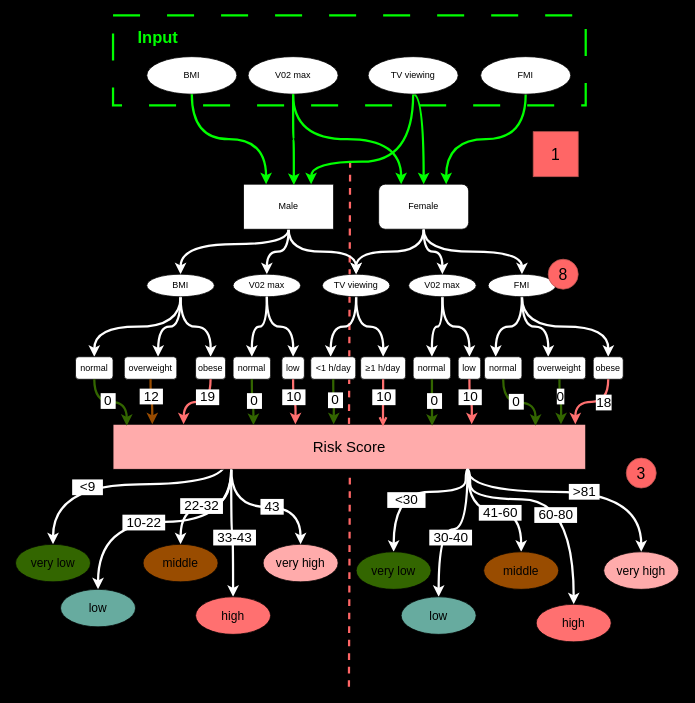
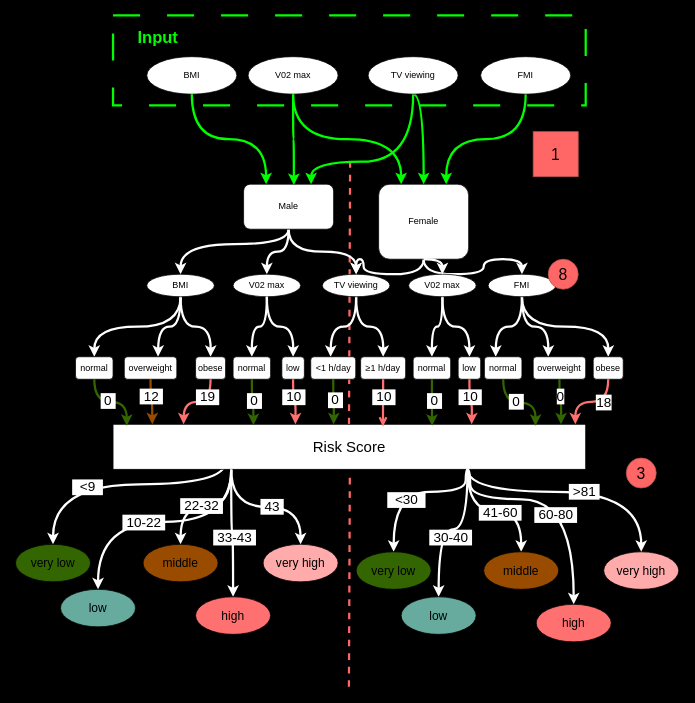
node "Male": shape rectangle -> rounded rectangle
node "Female": size 90x45 -> 90x75
node "Risk Score": fillcolor #ffabab -> #ffffff
